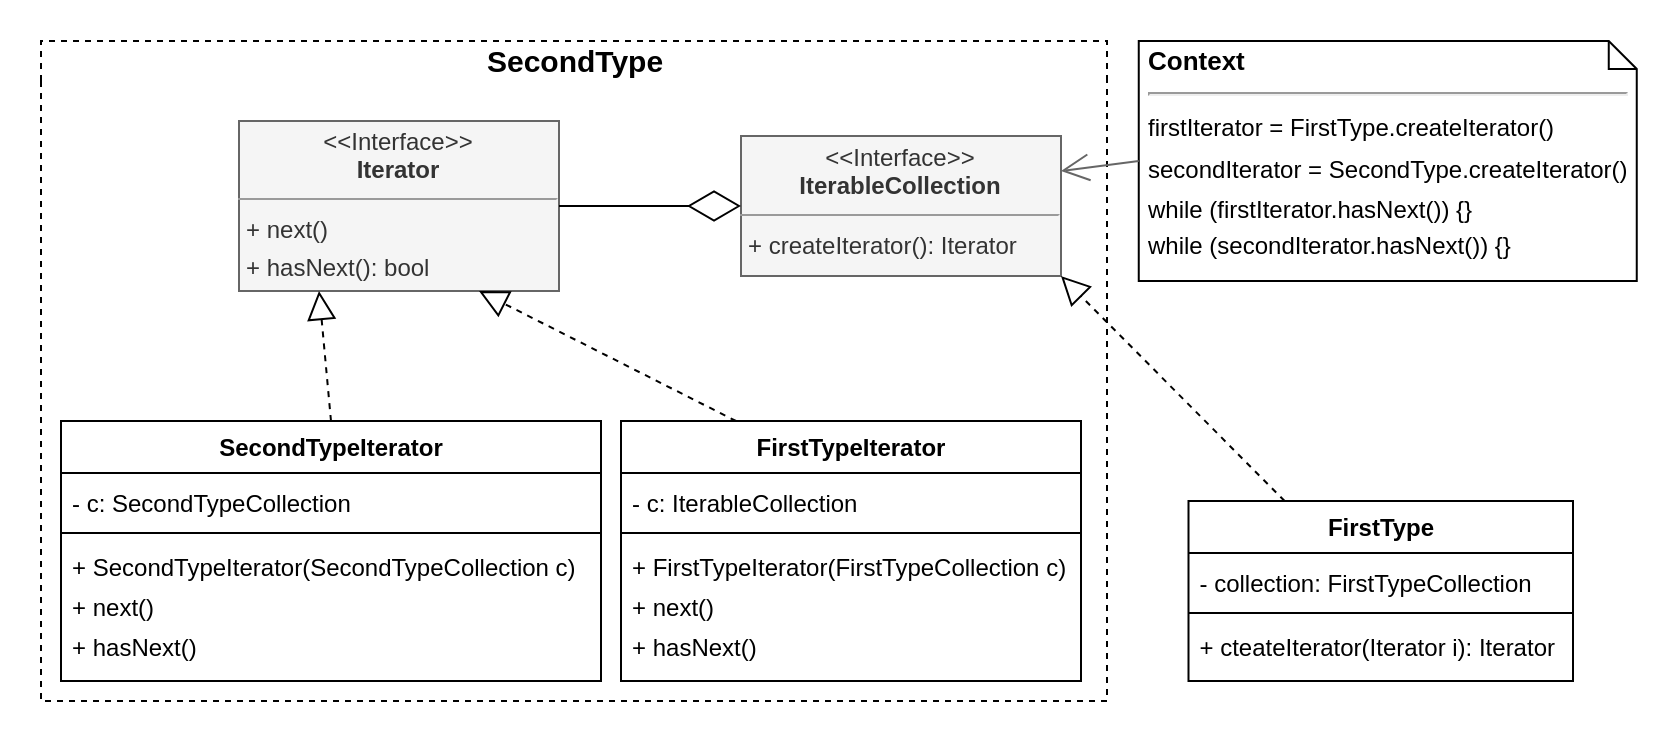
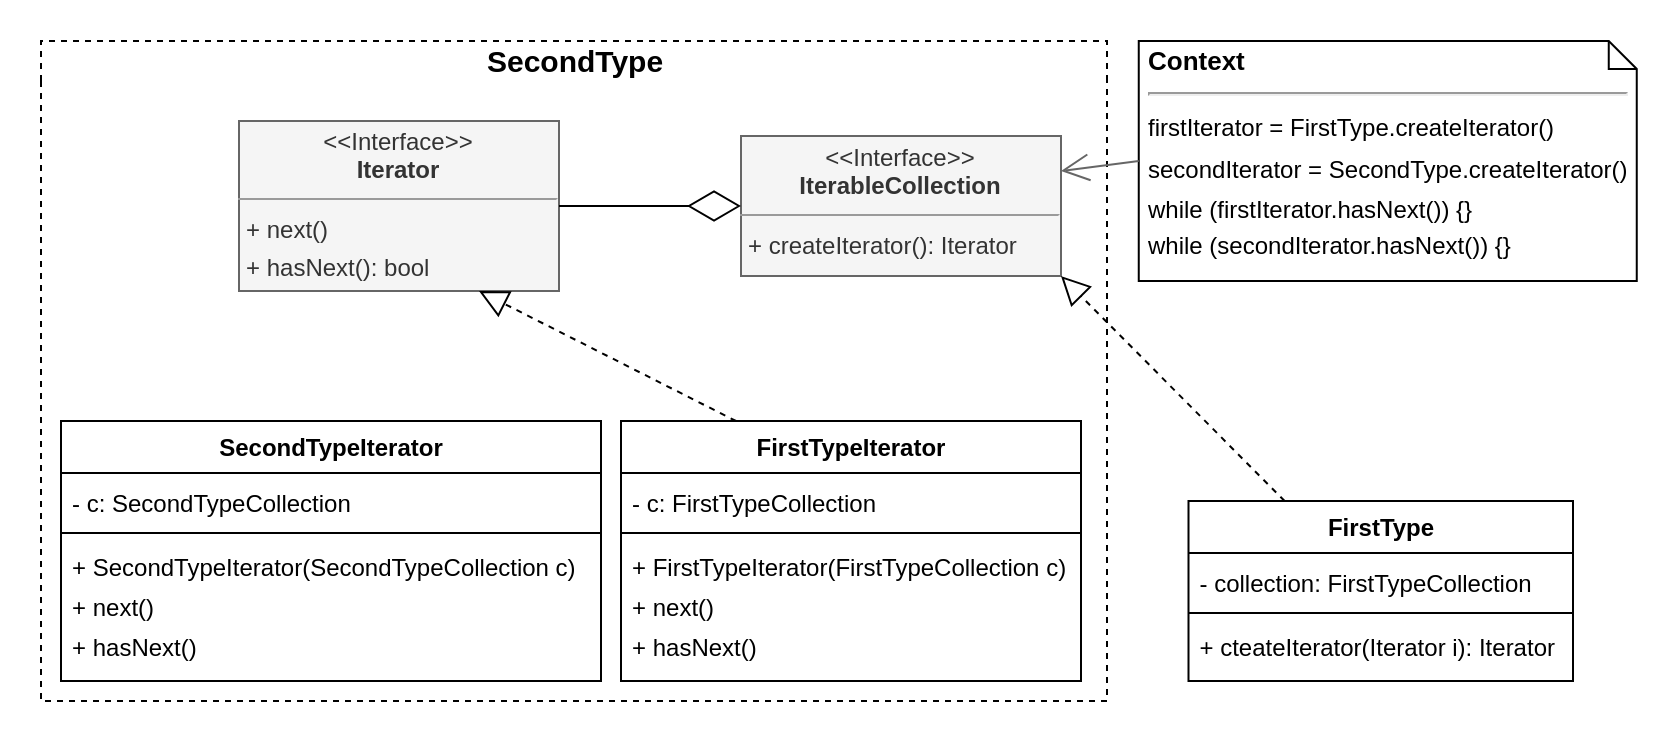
edge "SecondTypeIterator" -> "<<Interface>> Iterator + next() + hasNext(): bool": removed
node "- c: IterableCollection": label "- c: IterableCollection" -> "- c: FirstTypeCollection"
